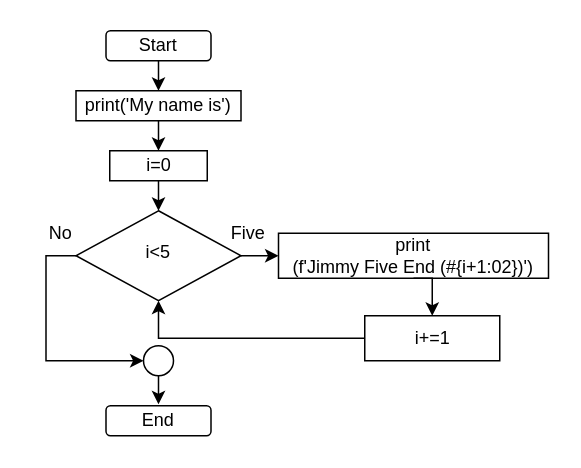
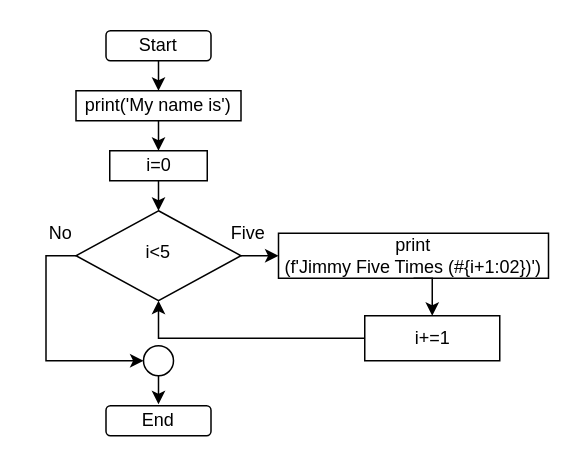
node "print (f'Jimmy Five End (#{i+1:02})')": label "print (f'Jimmy Five End (#{i+1:02})')" -> "print (f'Jimmy Five Times (#{i+1:02})')"
